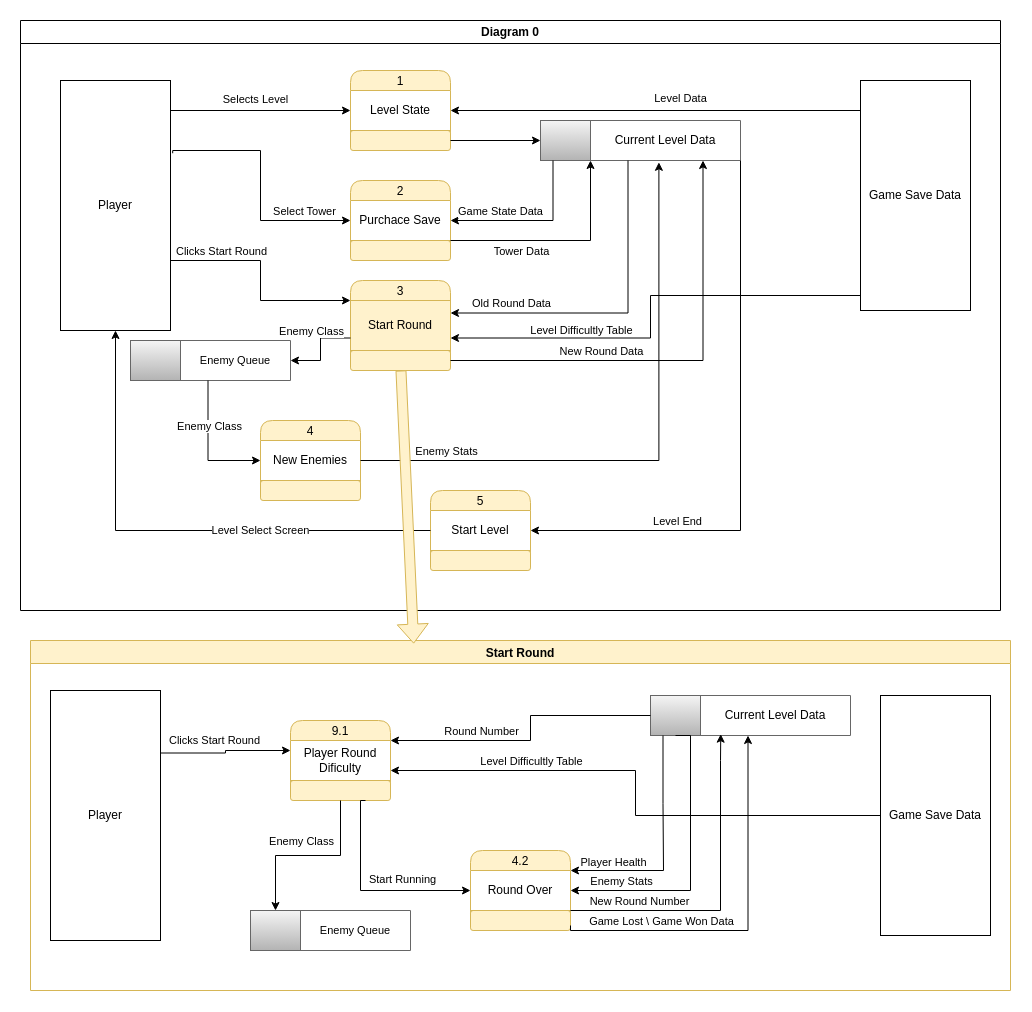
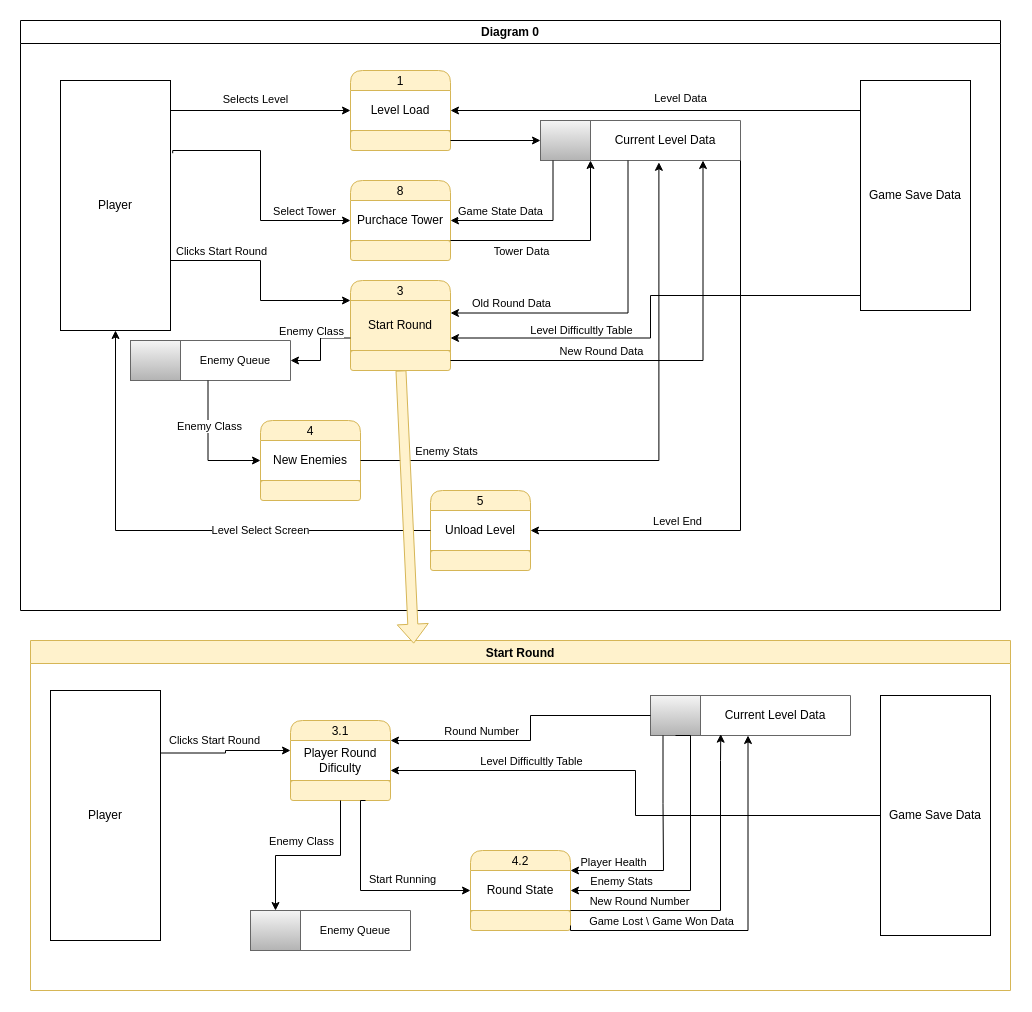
node "Level State": label "Level State" -> "Level Load"
node "2": label "2" -> "8"
node "Purchace Save": label "Purchace Save" -> "Purchace Tower"
node "Start Level": label "Start Level" -> "Unload Level"
node "9.1": label "9.1" -> "3.1"
node "Round Over": label "Round Over" -> "Round State"
